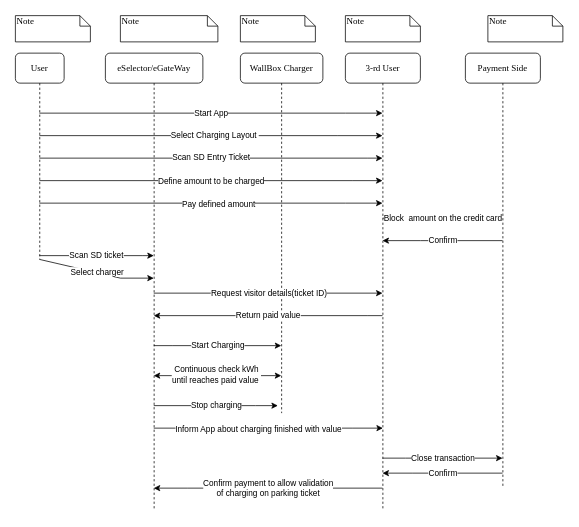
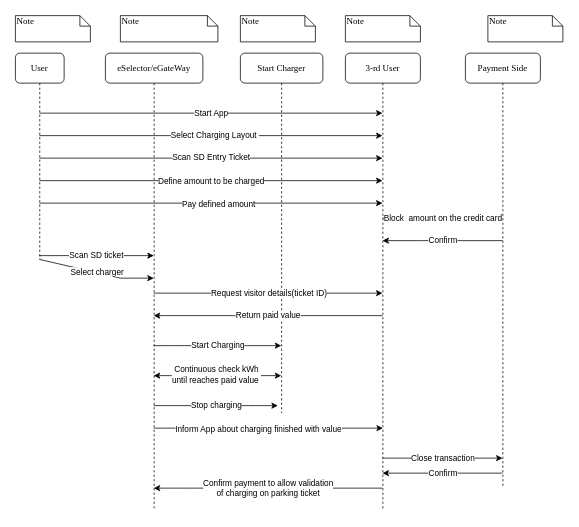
node "WallBox Charger": label "WallBox Charger" -> "Start Charger"
